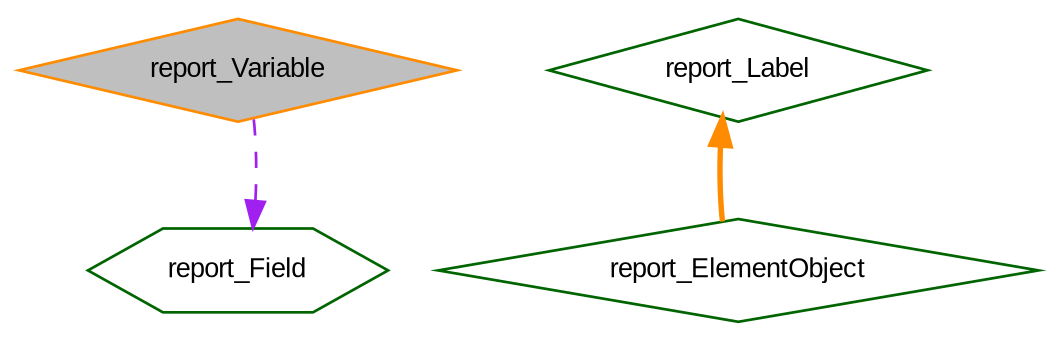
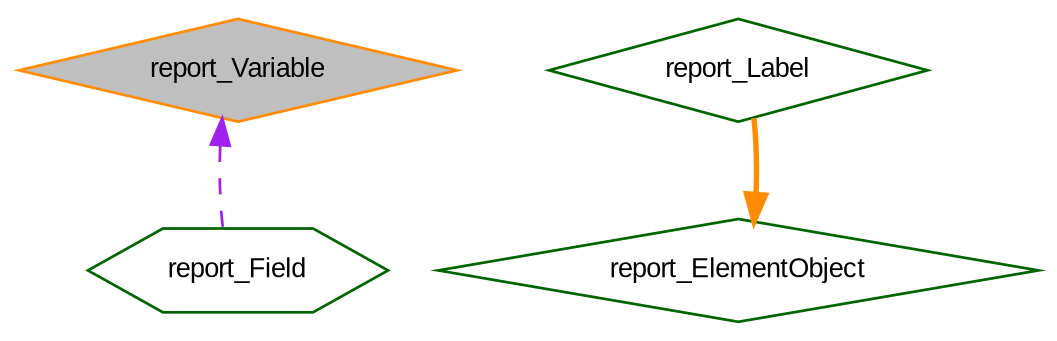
edge "report_Variable" -> "report_Field": reversed
edge "report_ElementObject" -> "report_Label": reversed
